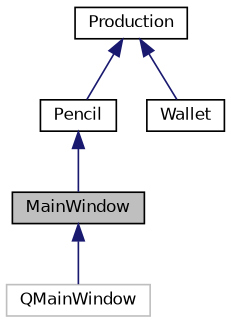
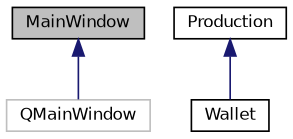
node "Pencil": removed
